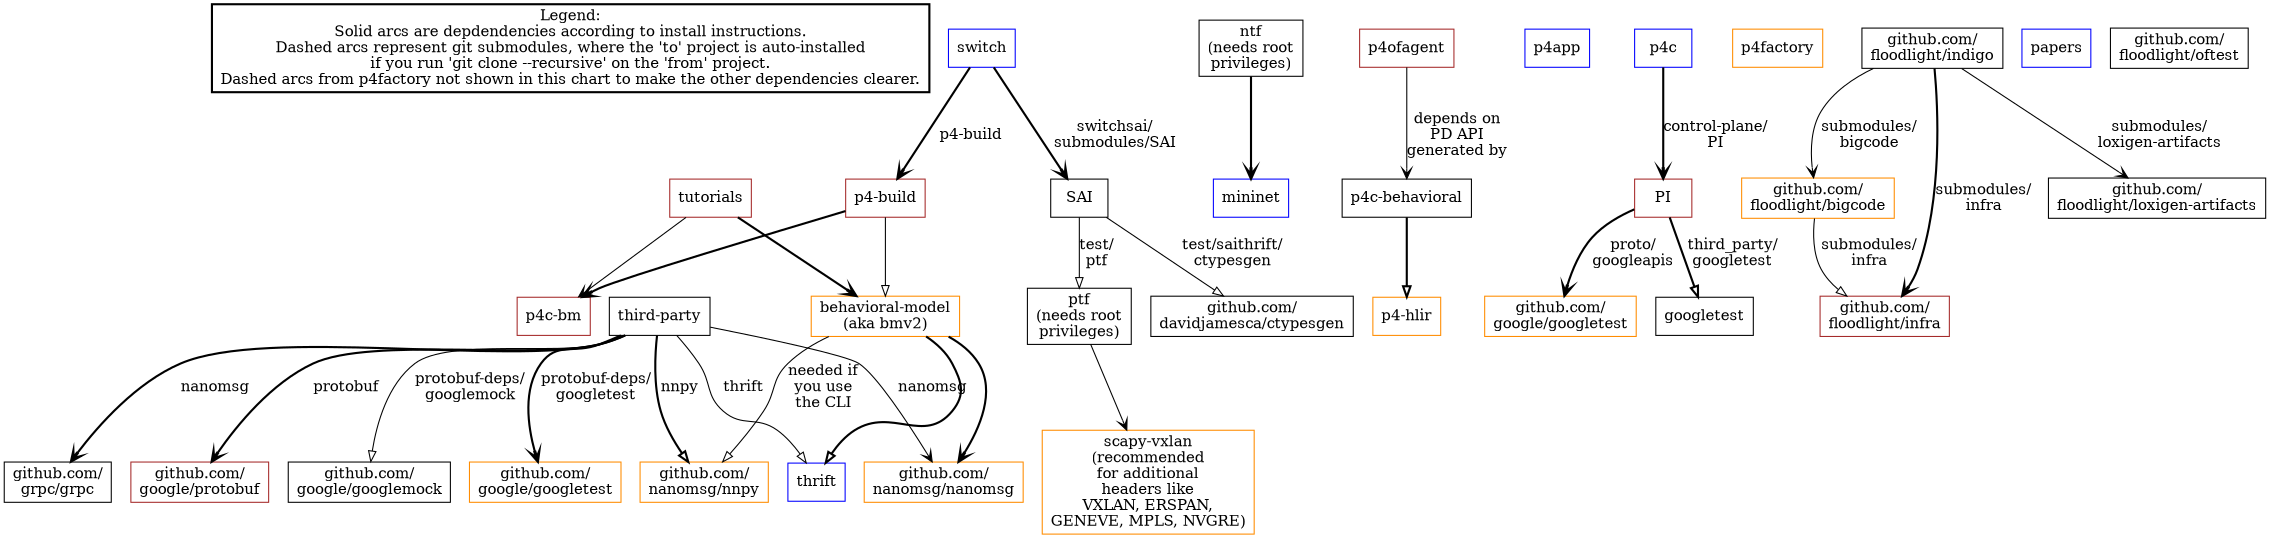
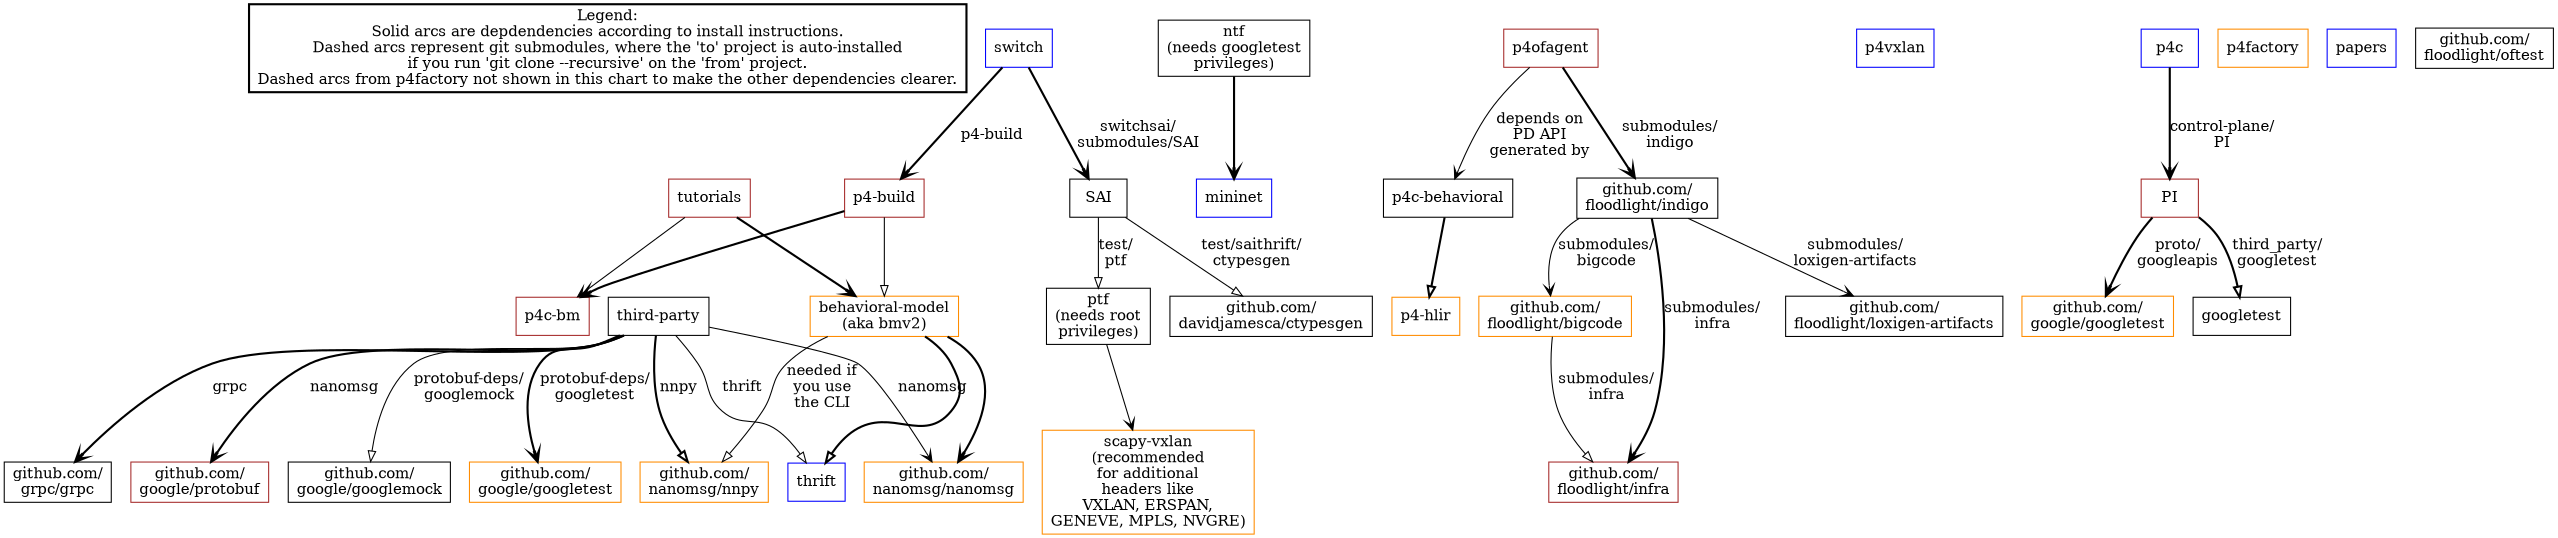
node "ntf (needs root privileges)": label "ntf (needs root privileges)" -> "ntf (needs googletest privileges)"
node "p4app": label "p4app" -> "p4vxlan"
edge "p4ofagent" -> "github.com/ floodlight/indigo": added, label "submodules/ indigo"
edge "third-party" -> "github.com/ grpc/grpc": label "nanomsg" -> "grpc"
edge "third-party" -> "github.com/ google/protobuf": label "protobuf" -> "nanomsg"
